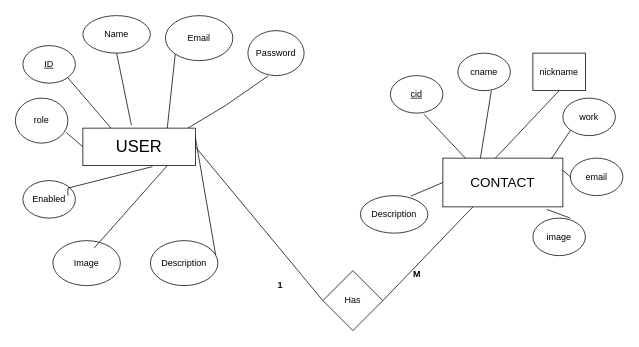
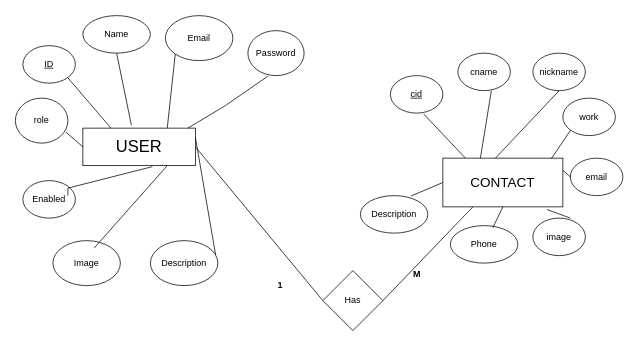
node "nickname": shape rectangle -> ellipse
edge "CONTACT" -- "Phone": added
node "Phone": added
